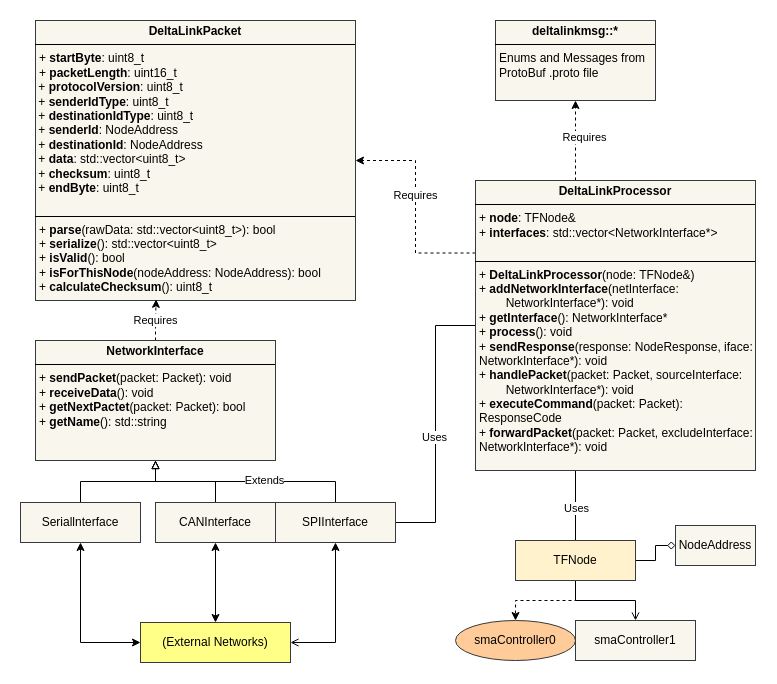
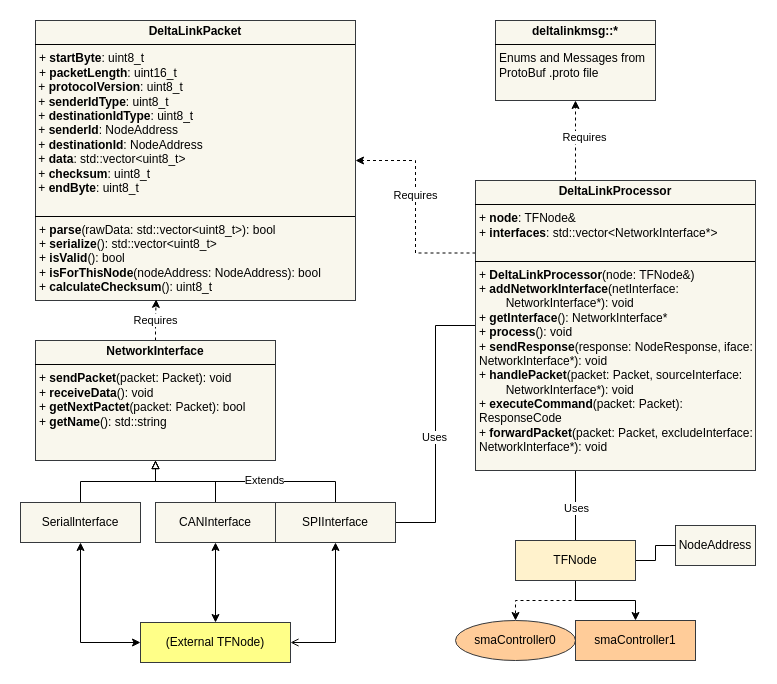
edge "TFNode" -> "NodeAddress": arrowhead diamond -> none
edge "TFNode" -> "smaController1": arrowhead open -> classic
node "smaController1": fillcolor #f9f7ed -> #ffcc99
node "(External Networks)": label "(External Networks)" -> "(External TFNode)"
